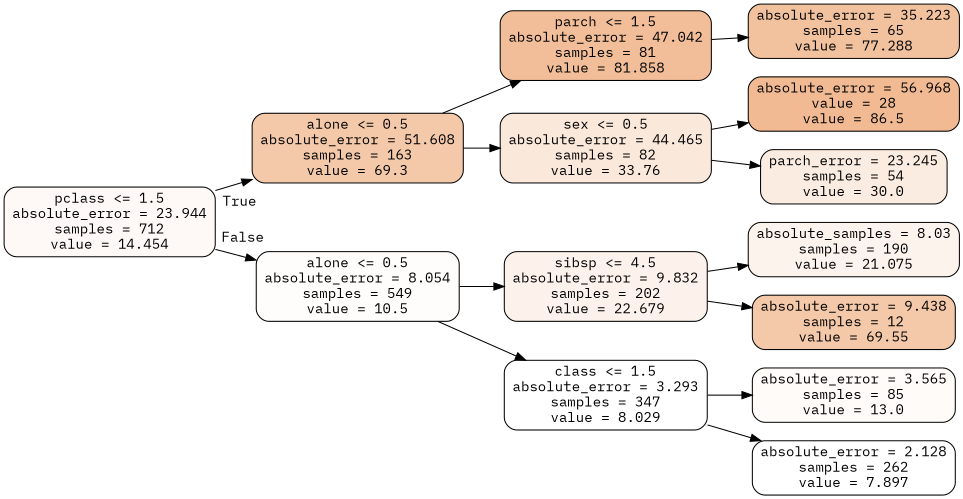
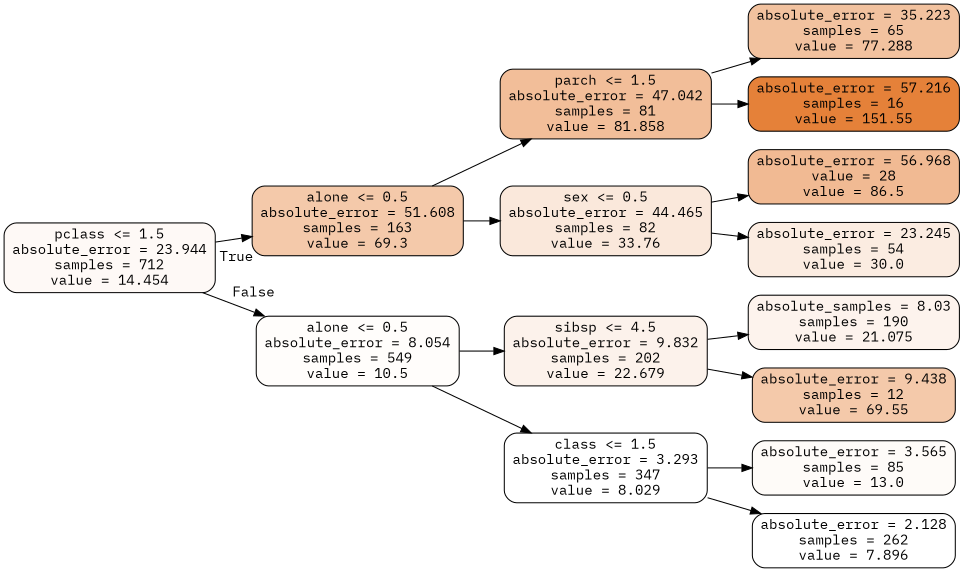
node "absolute_error = 57.216 samples = 16 value = 151.55": added
node "parch_error = 23.245 samples = 54 value = 30.0": label "parch_error = 23.245 samples = 54 value = 30.0" -> "absolute_error = 23.245 samples = 54 value = 30.0"
node "absolute_error = 2.128 samples = 262 value = 7.897": label "absolute_error = 2.128 samples = 262 value = 7.897" -> "absolute_error = 2.128 samples = 262 value = 7.896"
